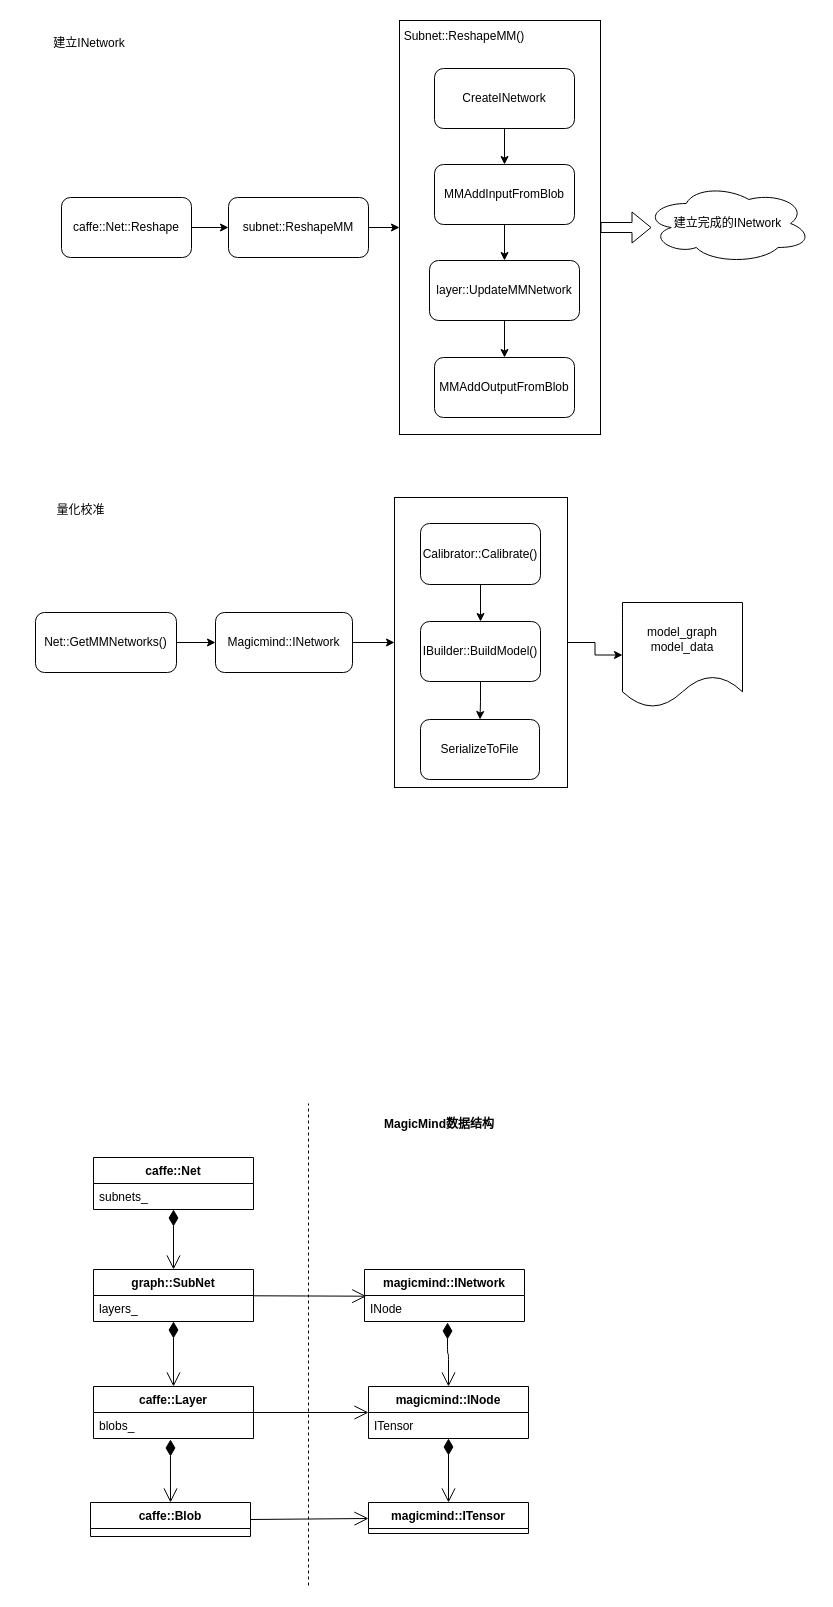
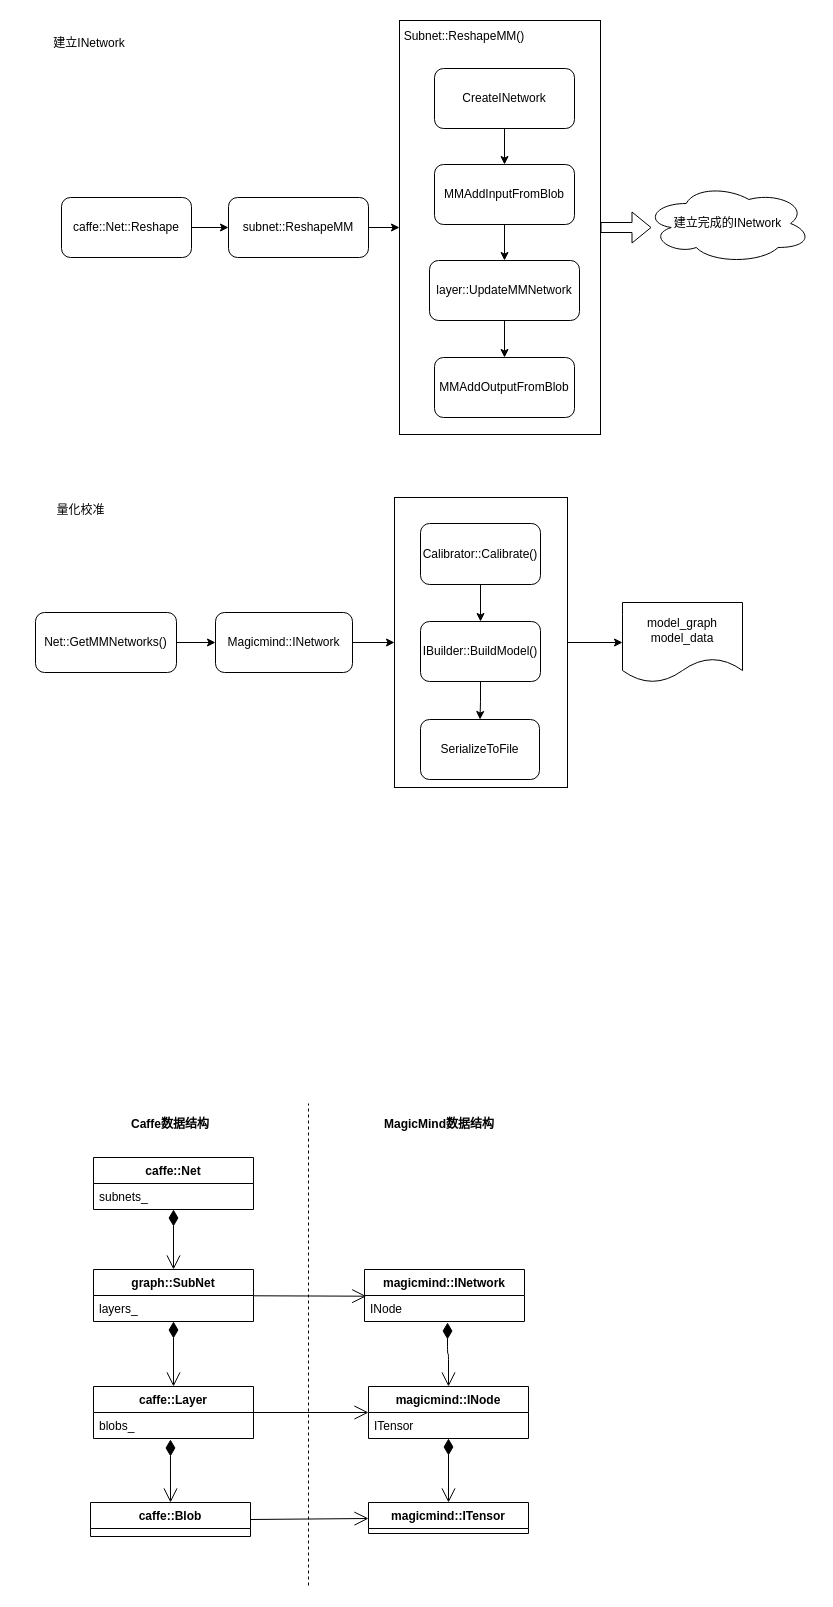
node "model_graph model_data": size 120x105 -> 120x80
node "Caffe数据结构": added
